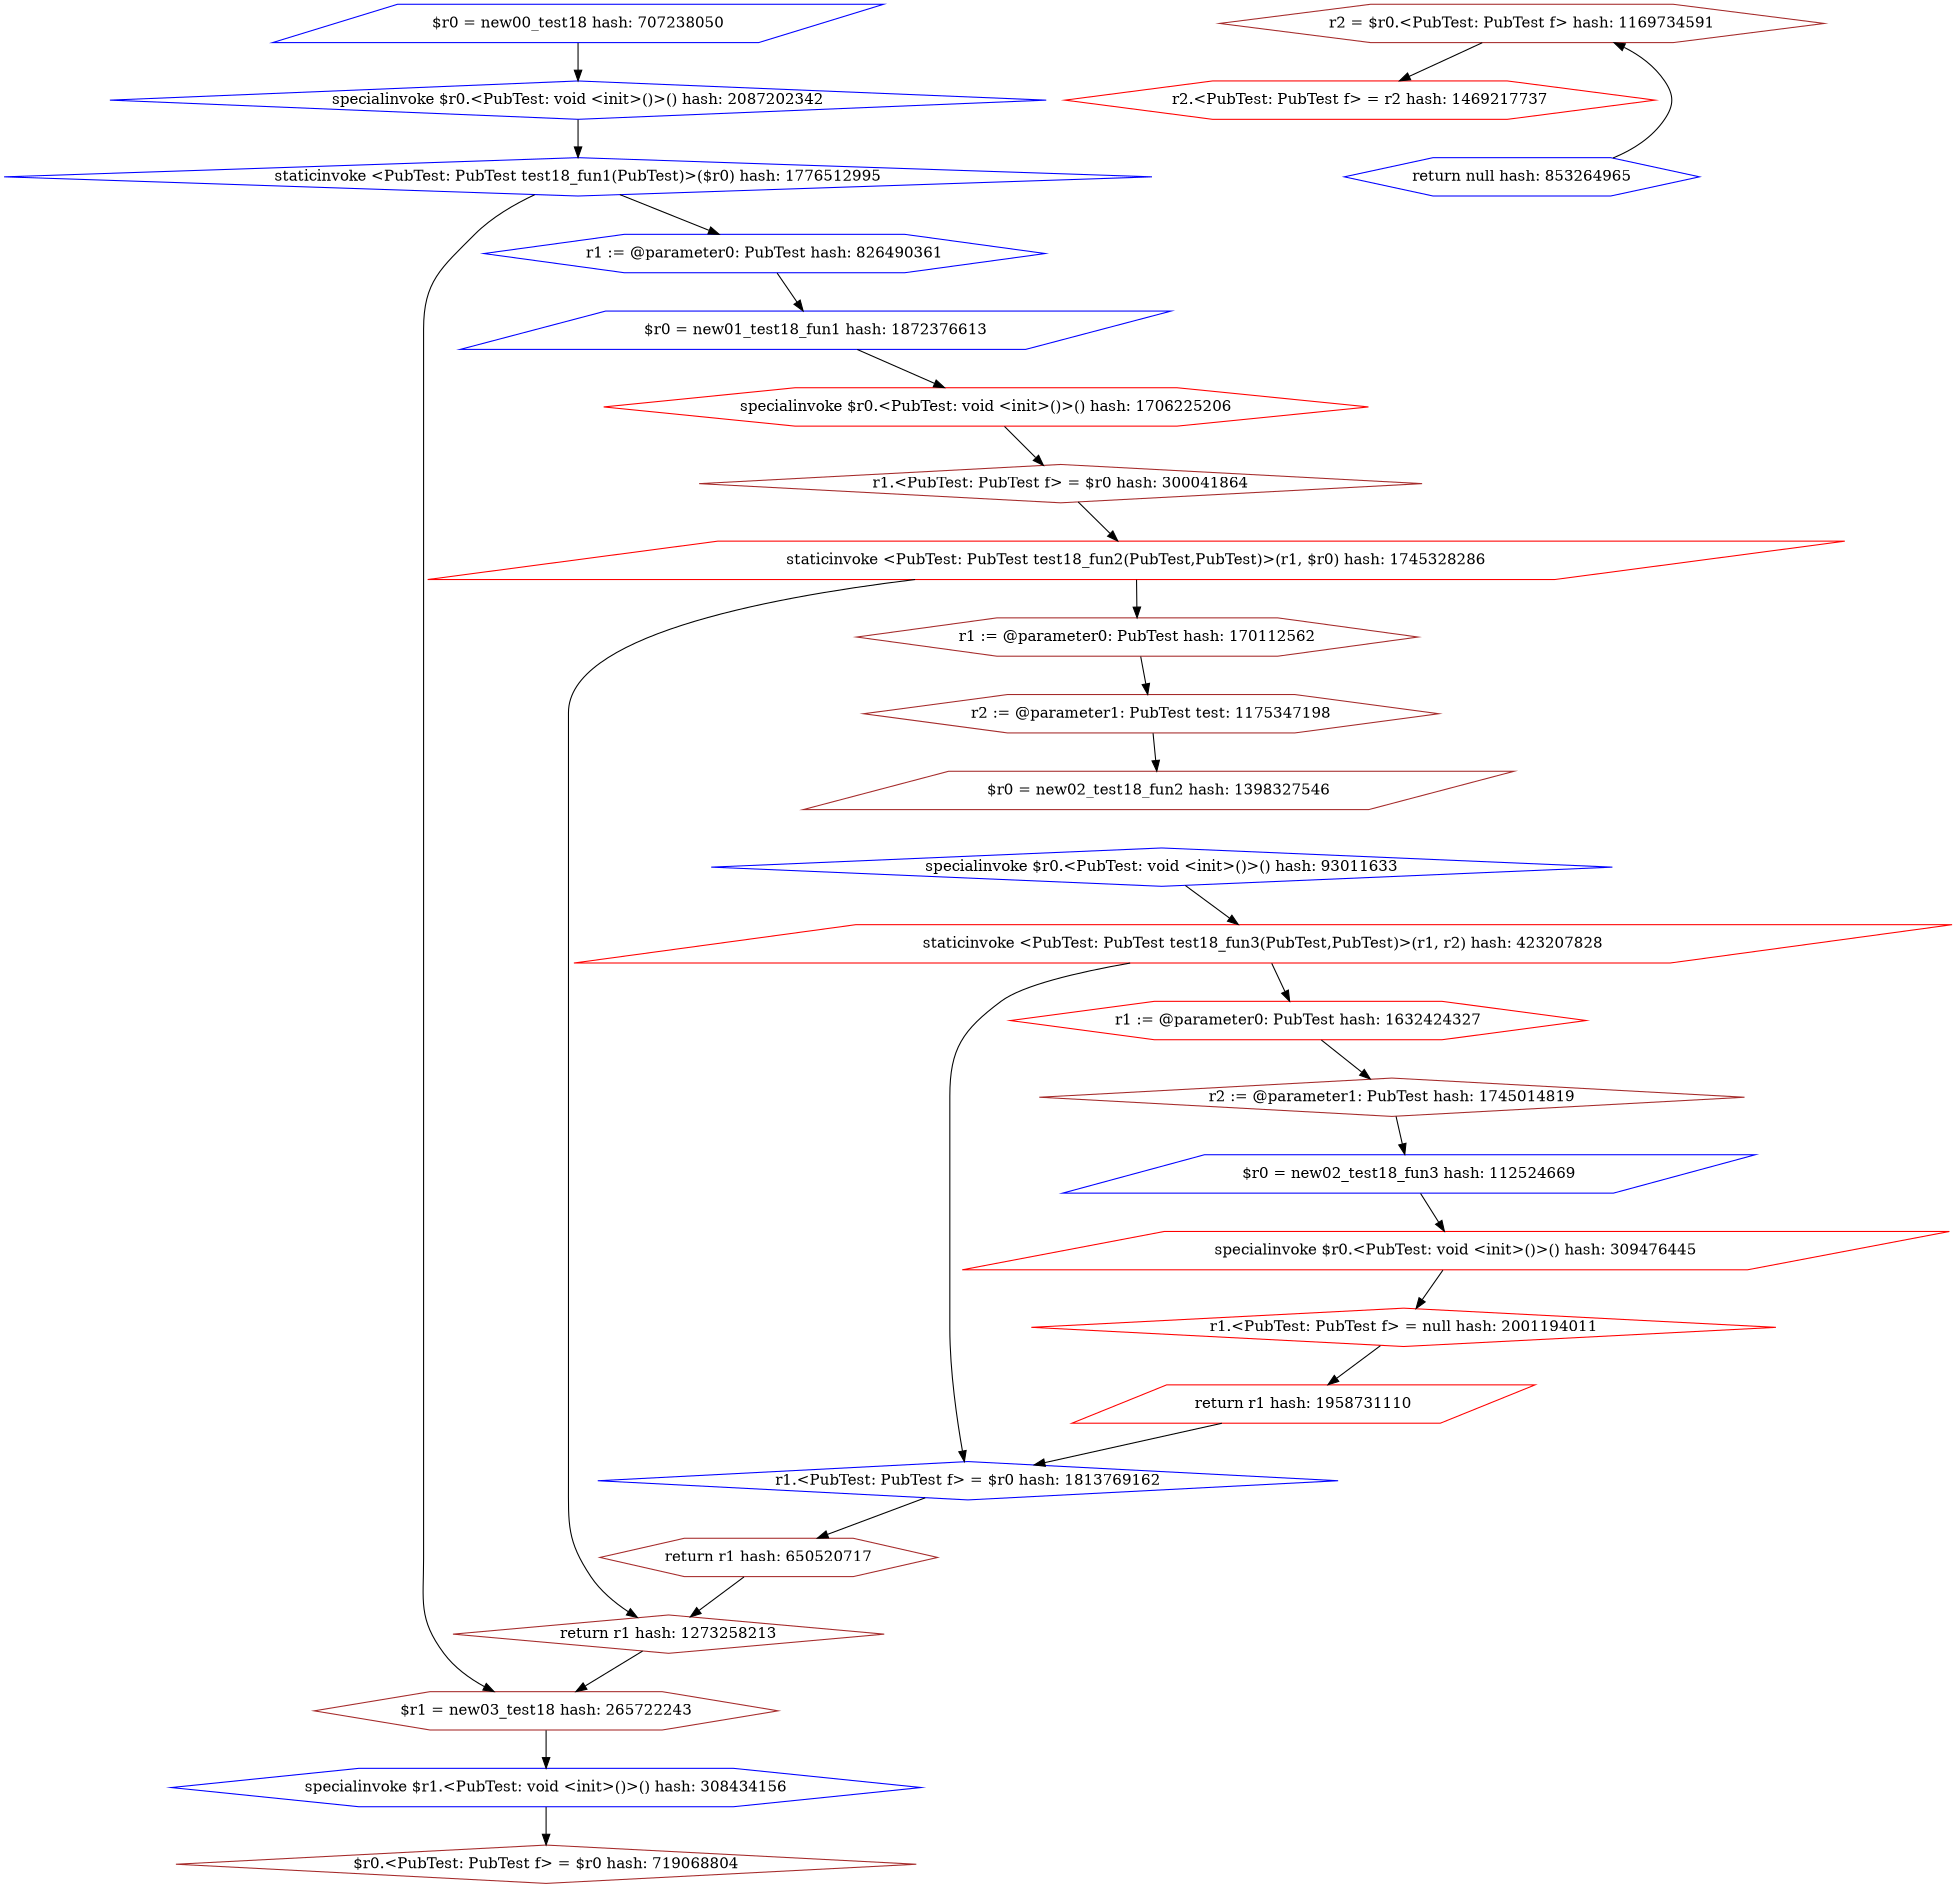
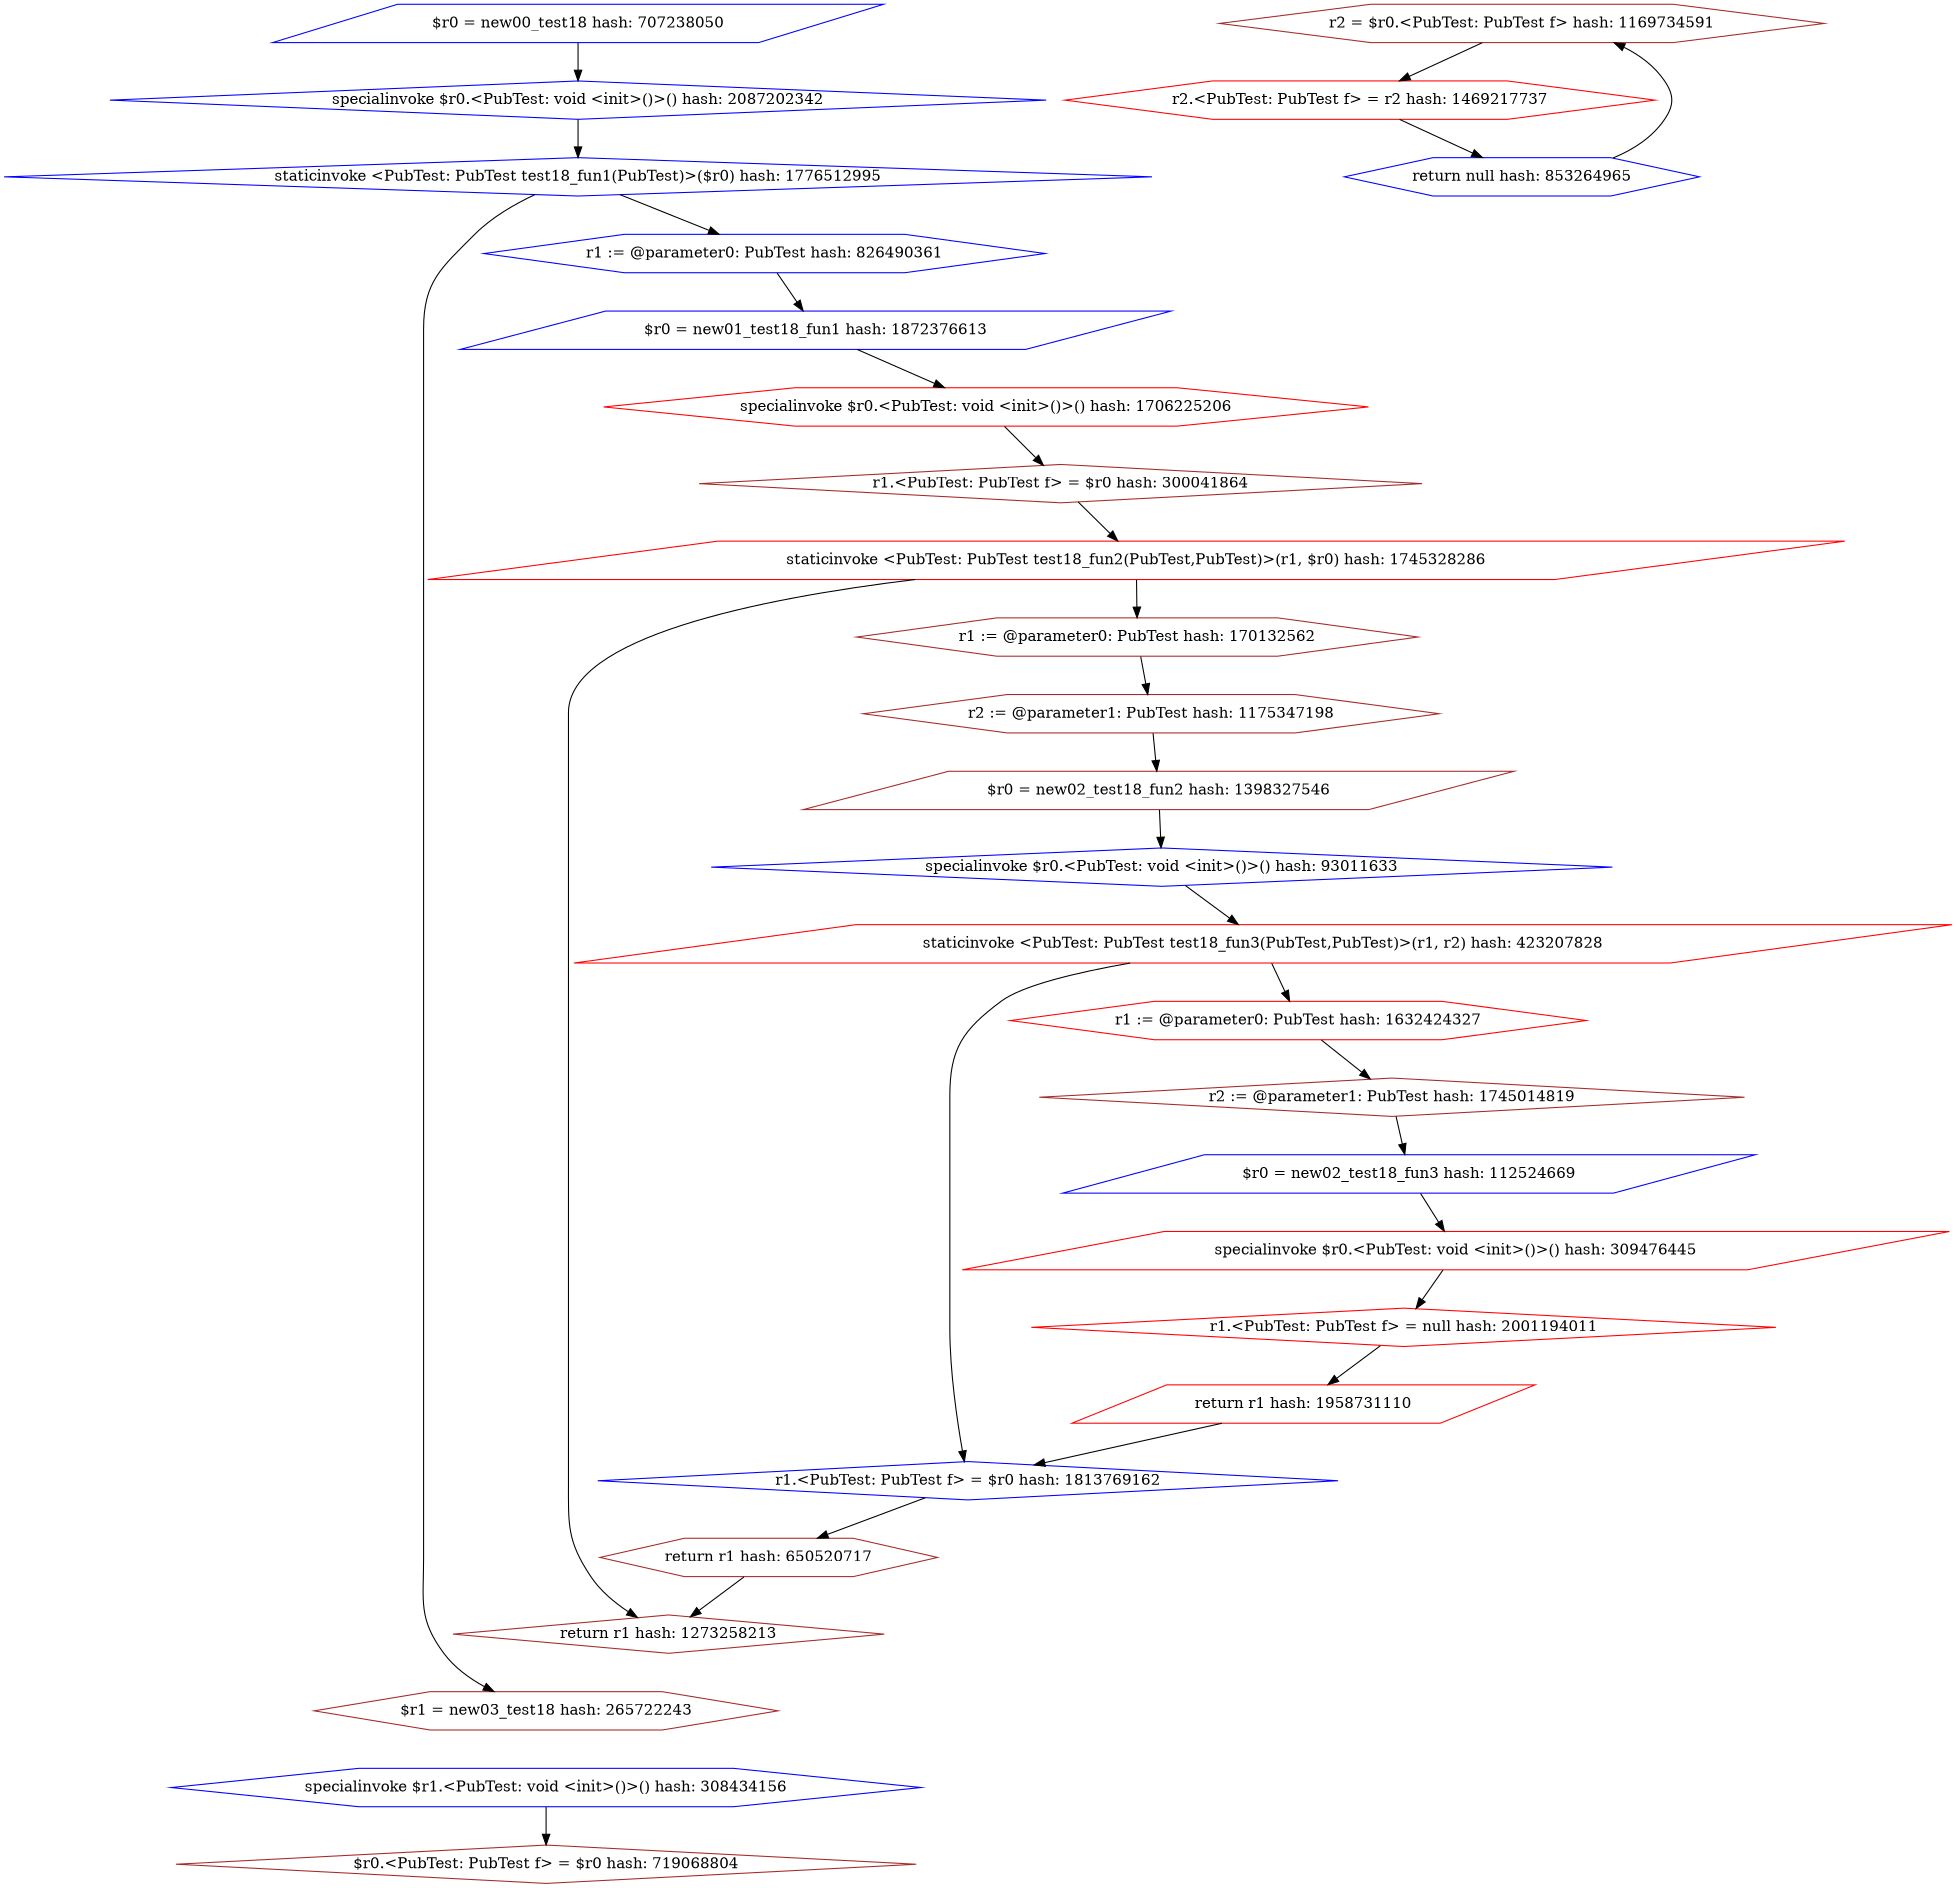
edge "r2.<PubTest: PubTest f> = r2 hash: 1469217737" -> "return null hash: 853264965": added
node "r1 := @parameter0: PubTest hash: 170112562": label "r1 := @parameter0: PubTest hash: 170112562" -> "r1 := @parameter0: PubTest hash: 170132562"
node "r2 := @parameter1: PubTest test: 1175347198": label "r2 := @parameter1: PubTest test: 1175347198" -> "r2 := @parameter1: PubTest hash: 1175347198"
edge "$r0 = new02_test18_fun2 hash: 1398327546" -> "specialinvoke $r0.<PubTest: void <init>()>() hash: 93011633": added
edge "return r1 hash: 1273258213" -> "$r1 = new03_test18 hash: 265722243": removed
edge "$r1 = new03_test18 hash: 265722243" -> "specialinvoke $r1.<PubTest: void <init>()>() hash: 308434156": removed
